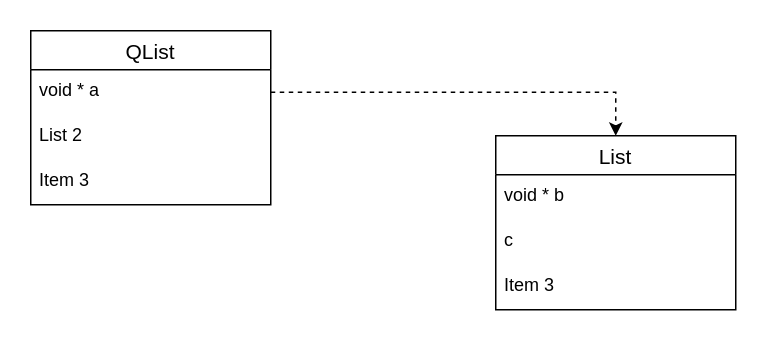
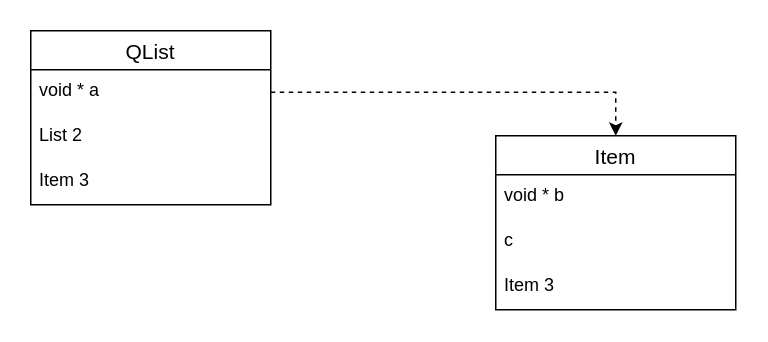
node "List": label "List" -> "Item"
